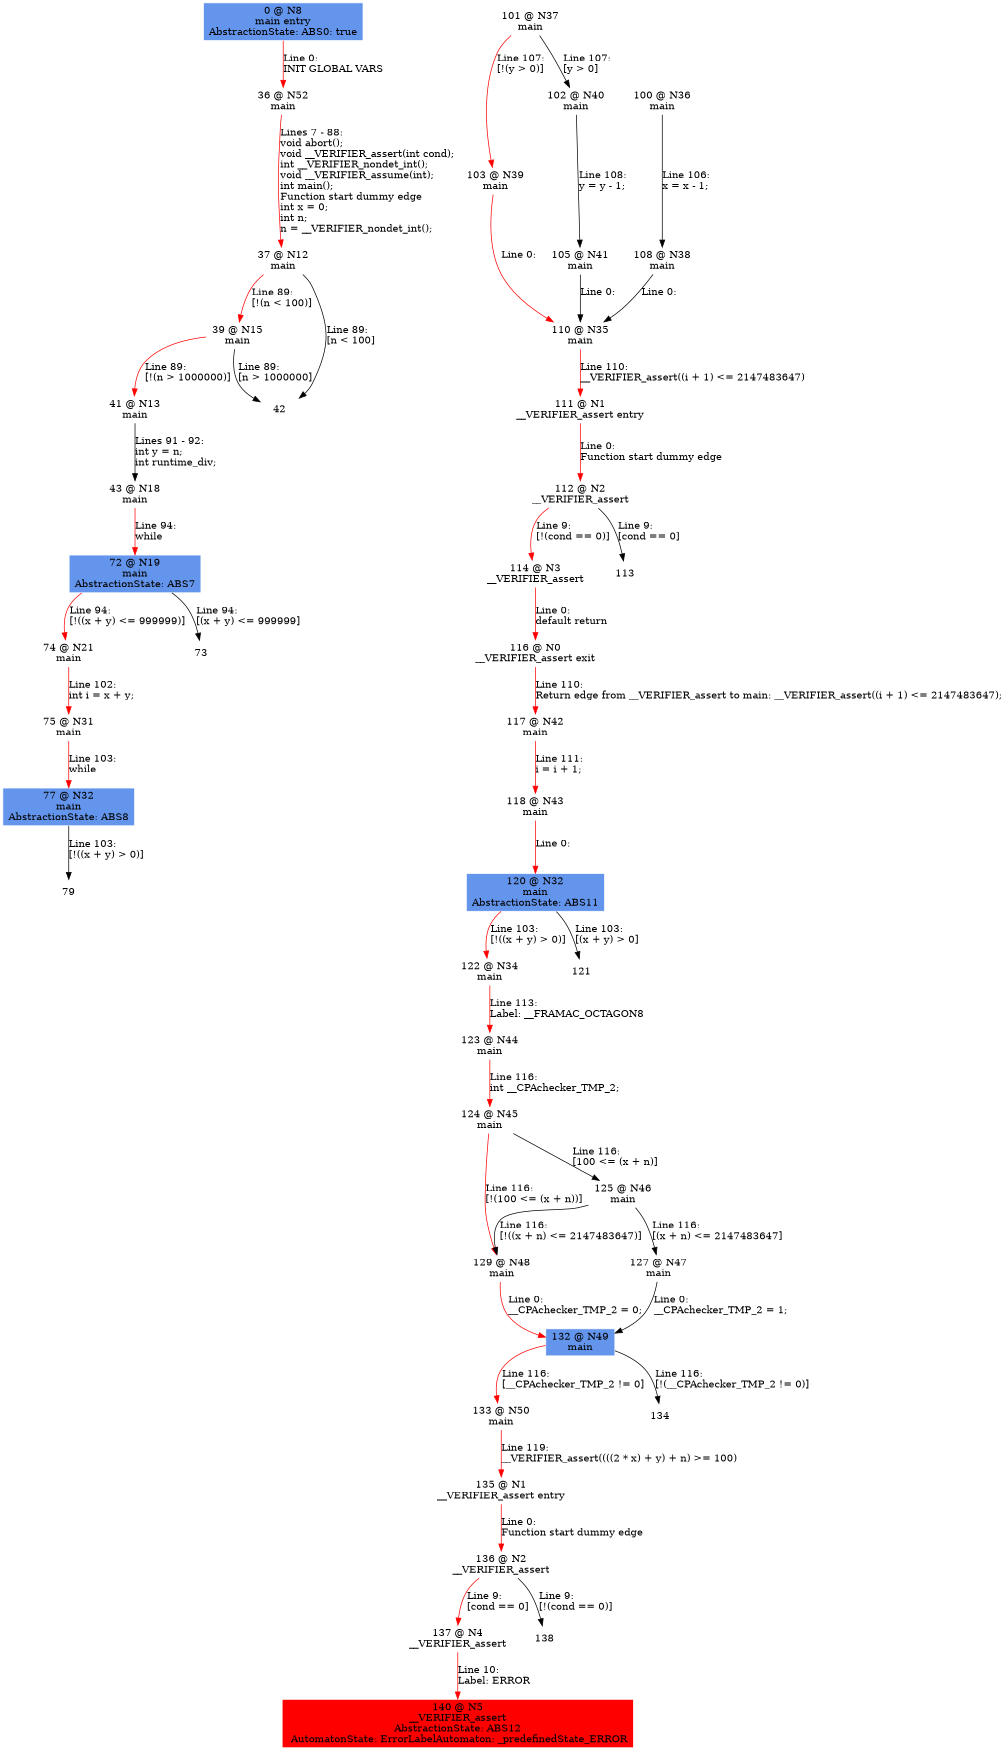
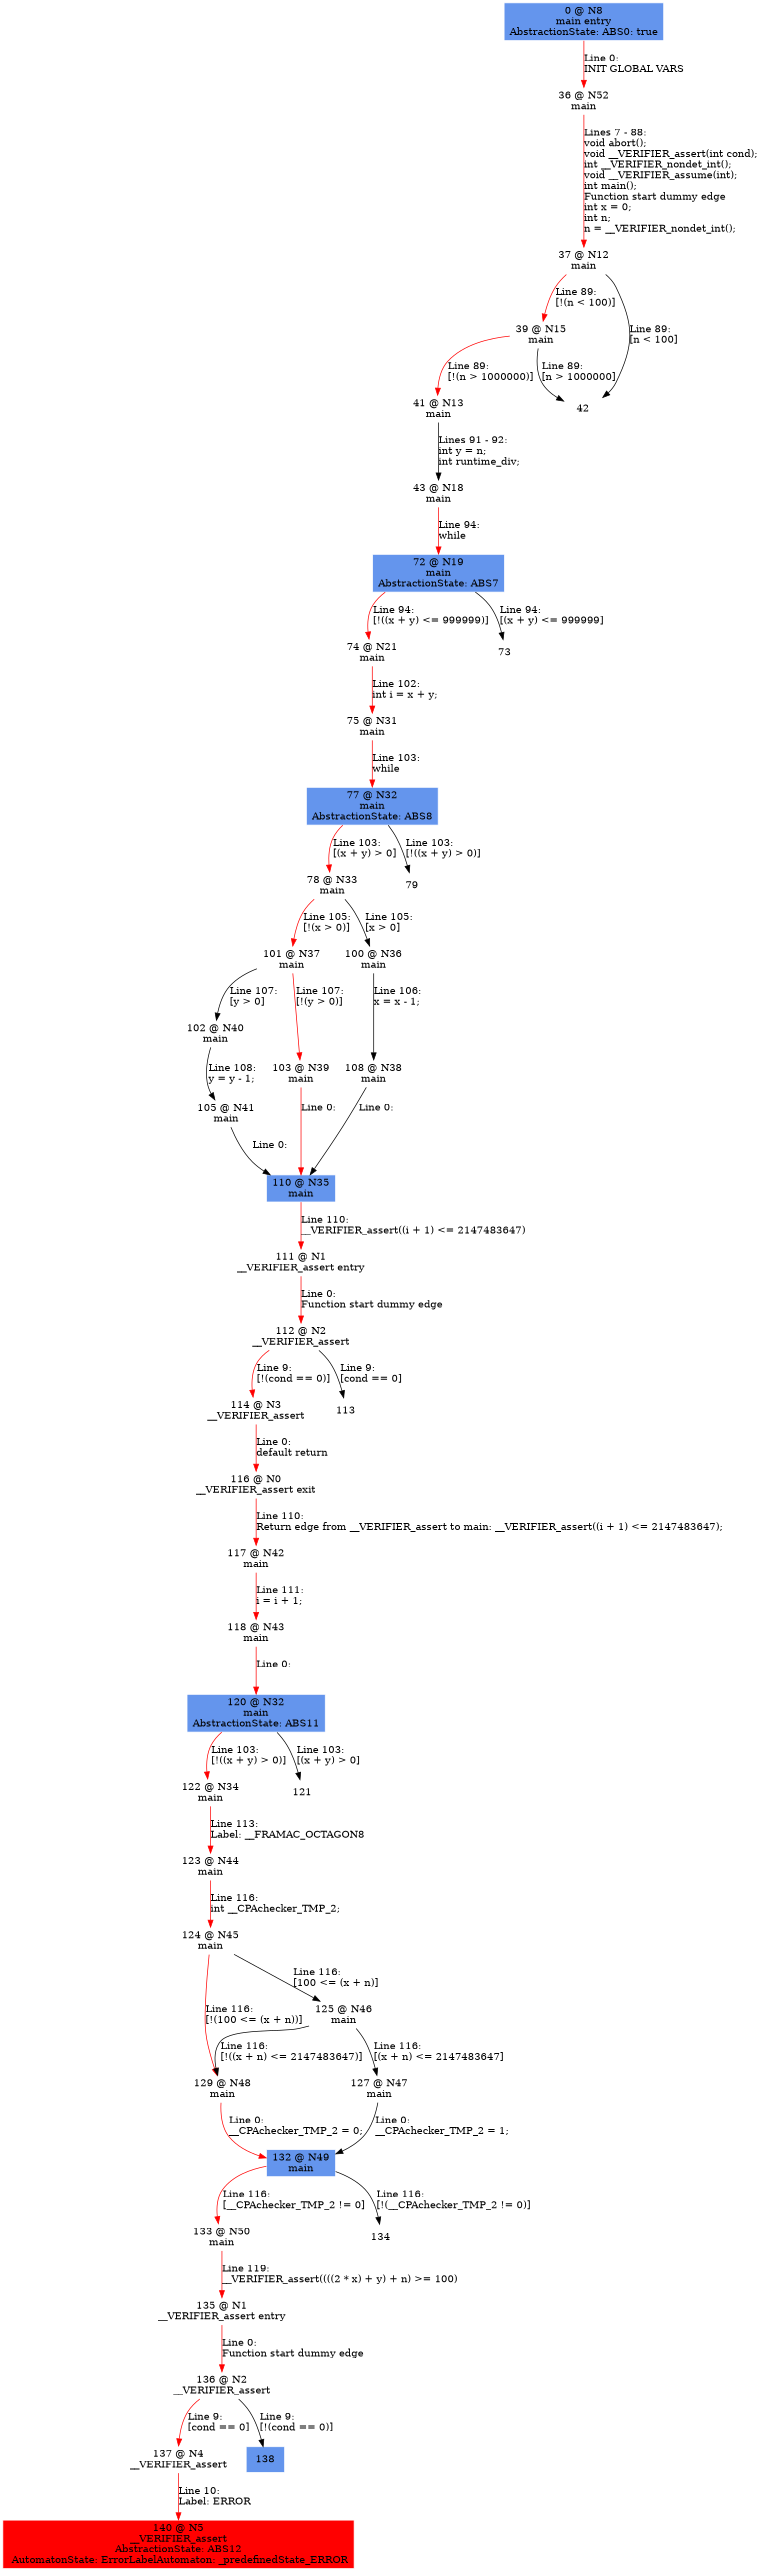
node "110 @ N35 main": fillcolor white -> cornflowerblue
node "78 @ N33 main": added
node "138": fillcolor white -> cornflowerblue
